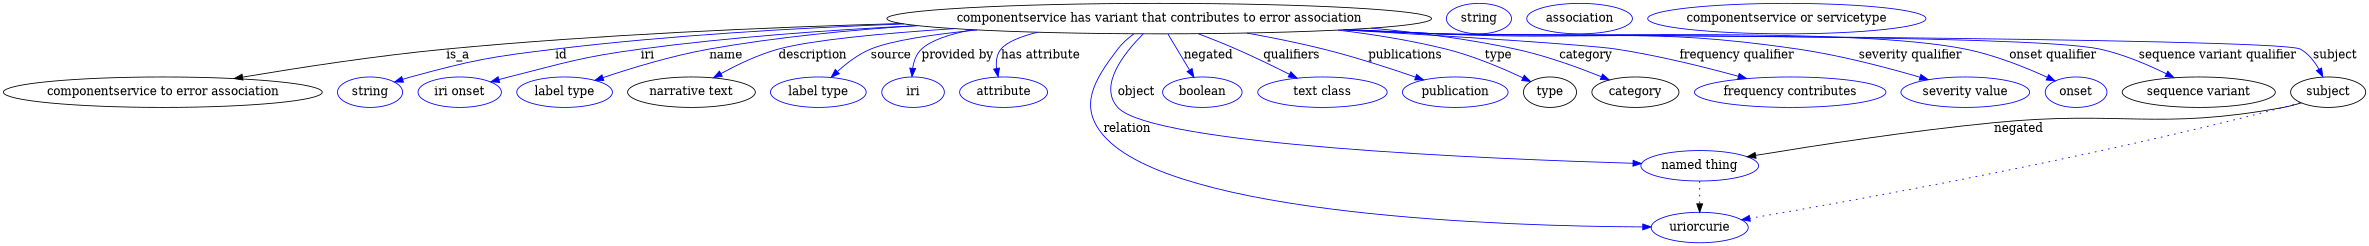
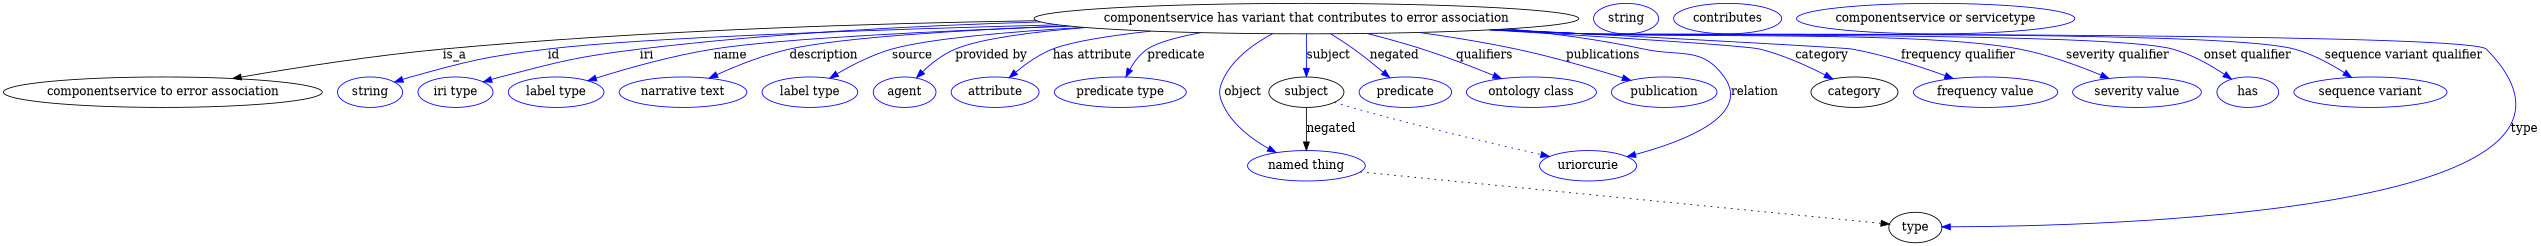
node "association": label "association" -> "contributes"
node "iri onset": label "iri onset" -> "iri type"
node "narrative text": color black -> blue
node "iri": label "iri" -> "agent"
node "predicate type": added
node "boolean": label "boolean" -> "predicate"
node "text class": label "text class" -> "ontology class"
node "frequency contributes": label "frequency contributes" -> "frequency value"
node "onset": label "onset" -> "has"
node "sequence variant": color black -> blue
edge "named thing" -> "uriorcurie": now "named thing" -> "type"
